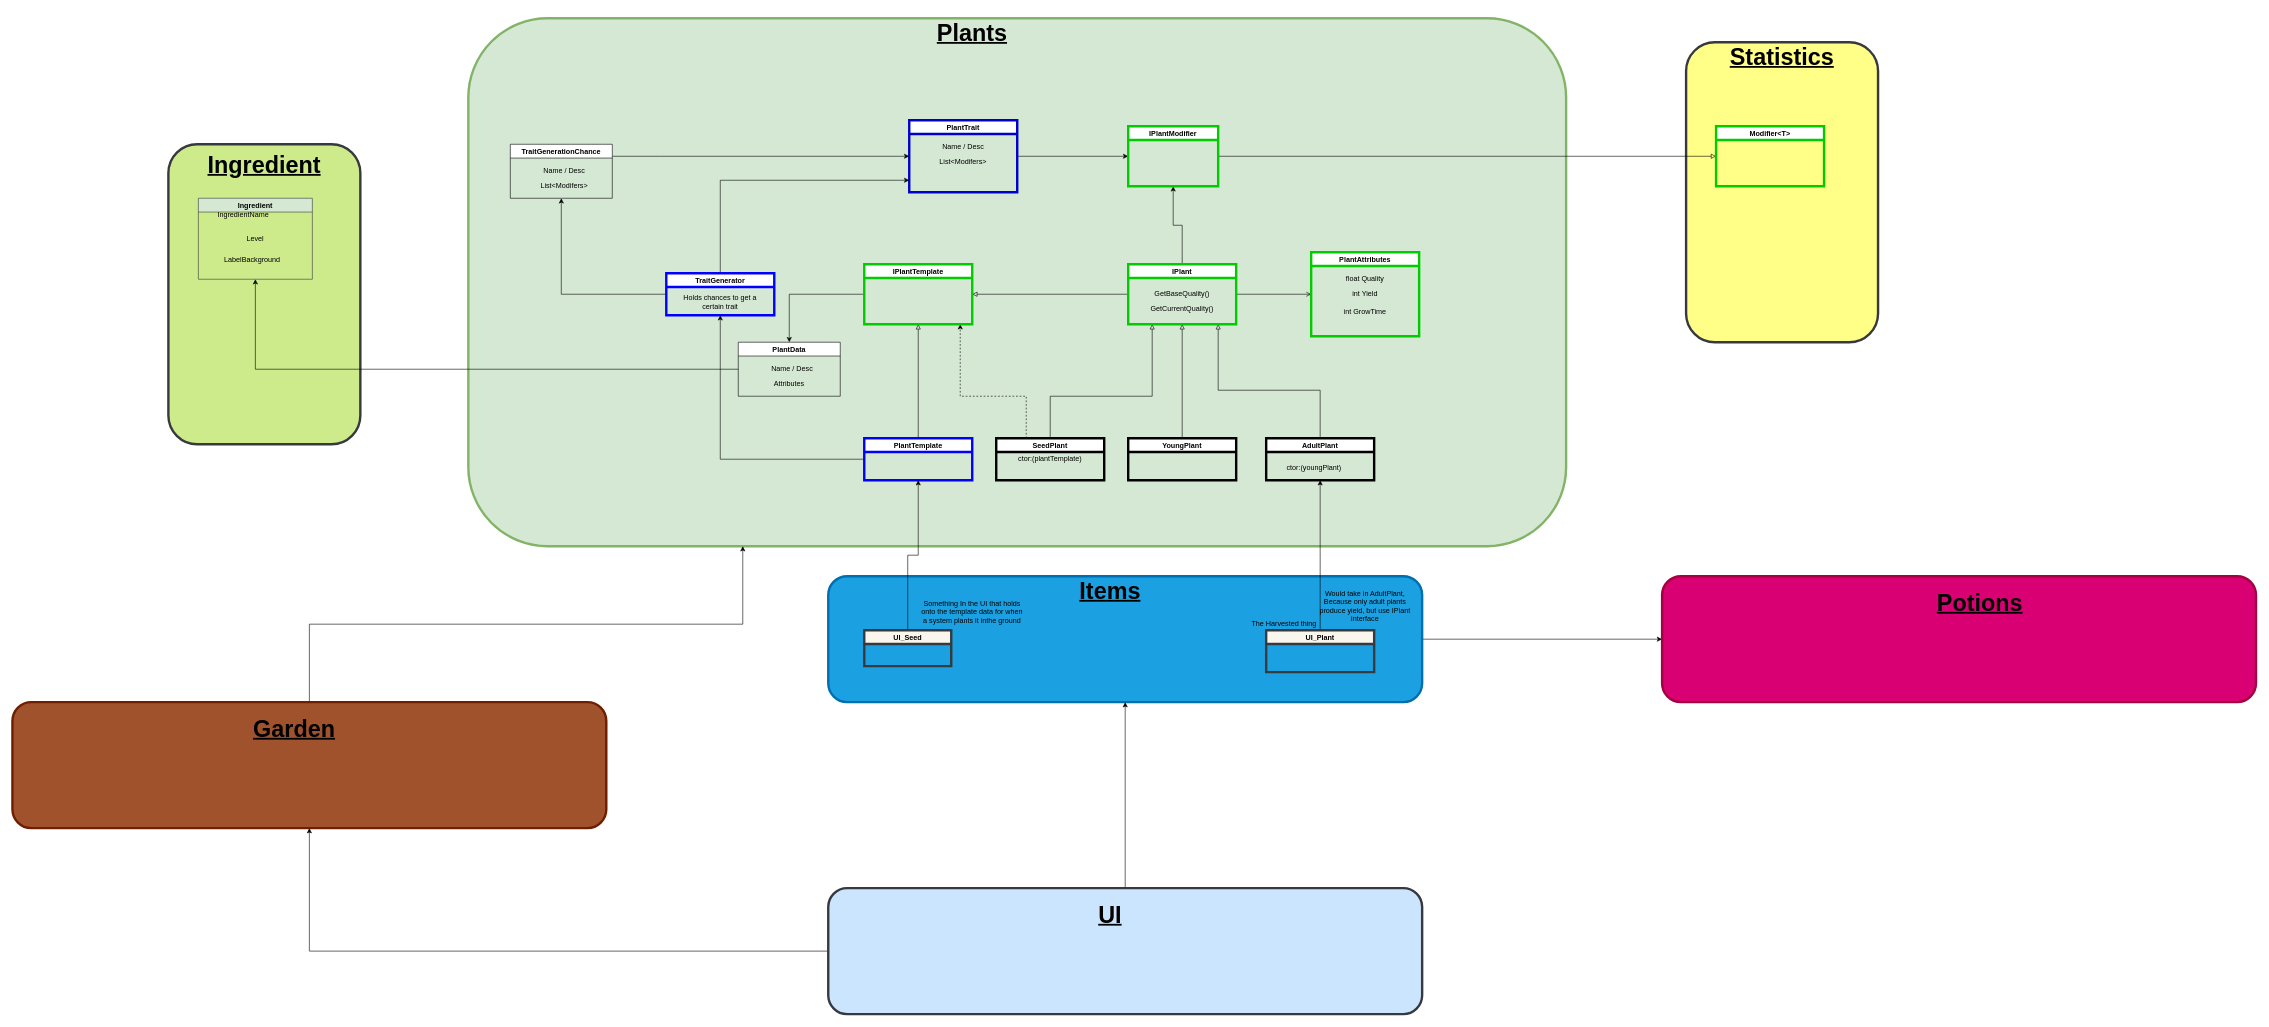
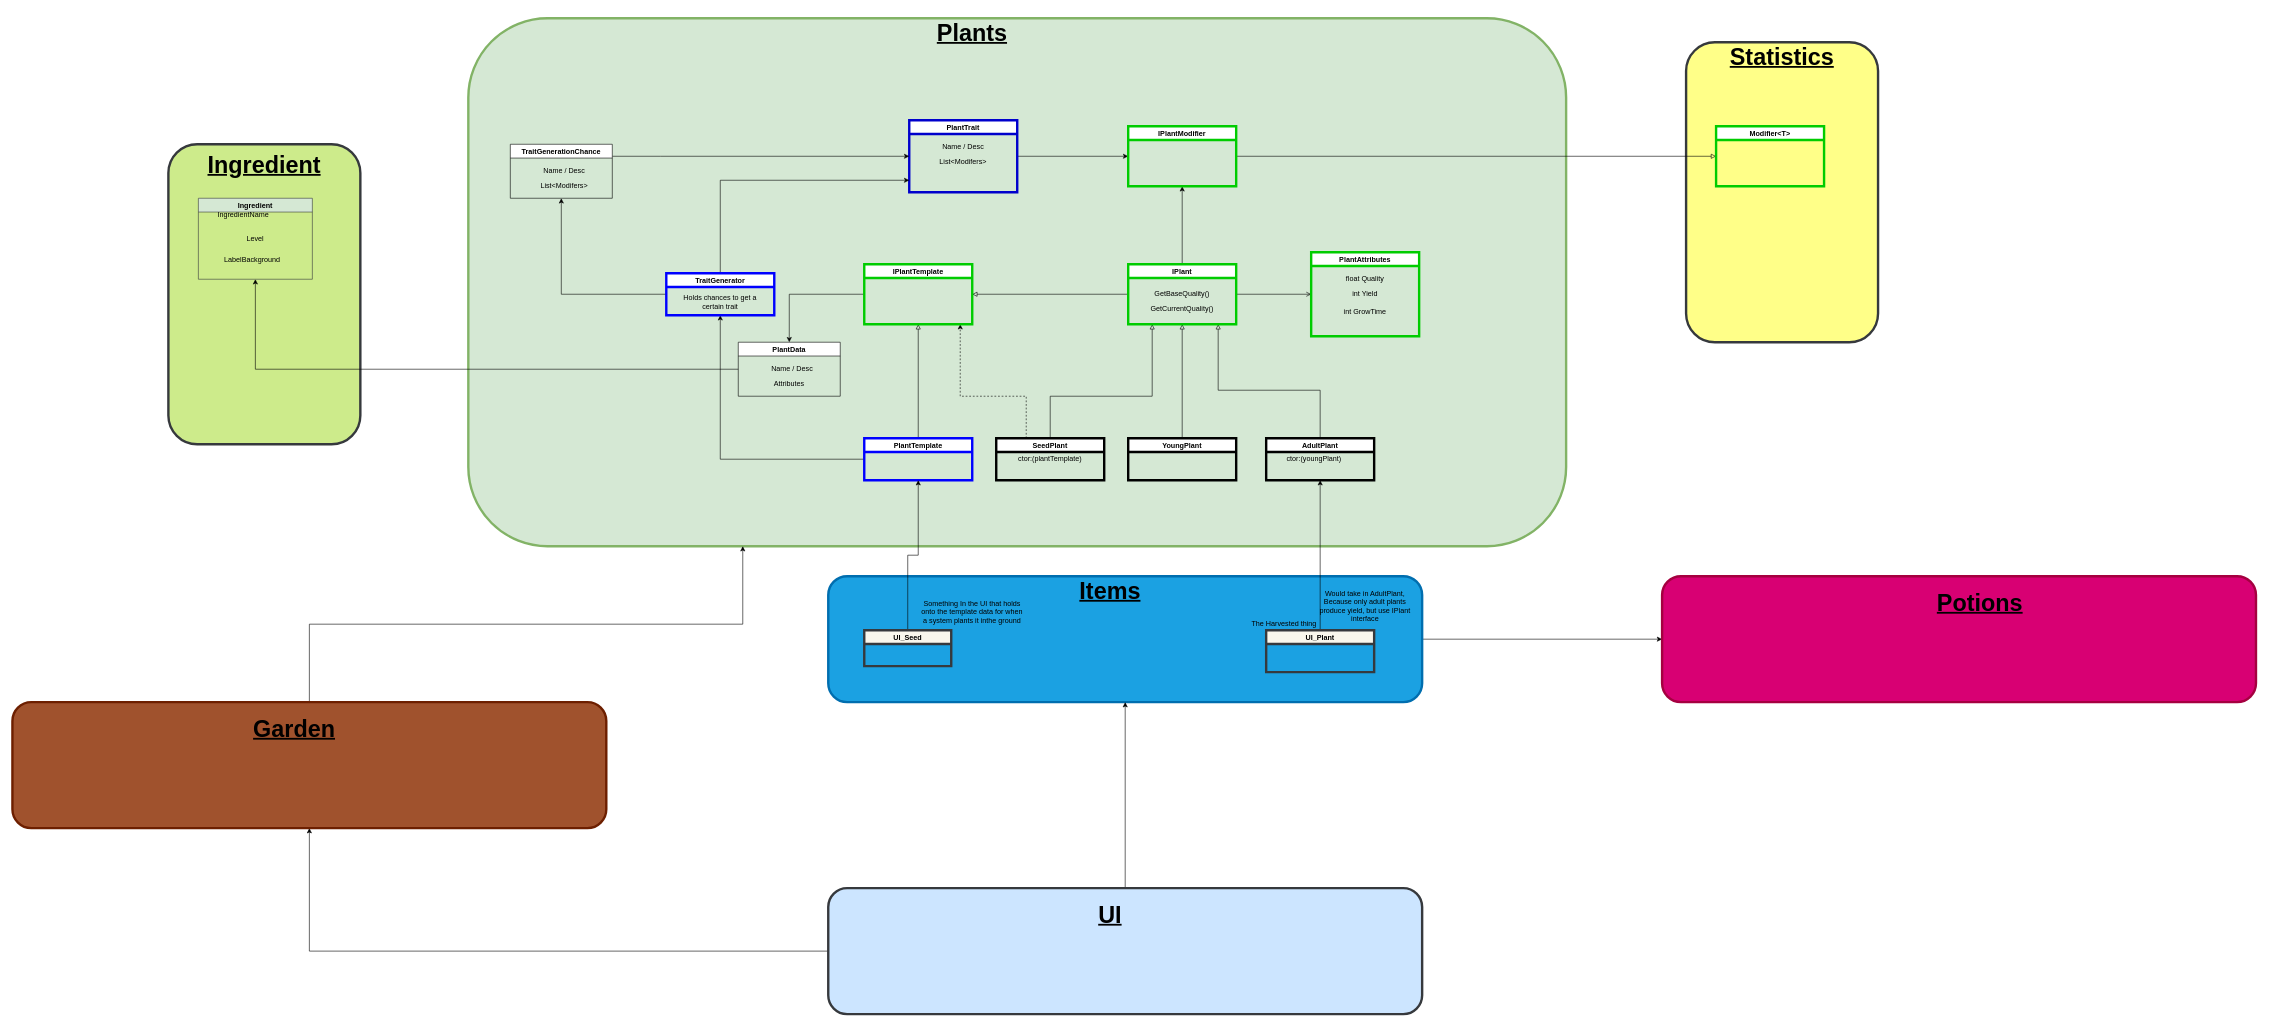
node "IPlantModifier": size 90x60 -> 108x60
node "ctor:(youngPlant)": moved (1314, 468) -> (1314, 459)
